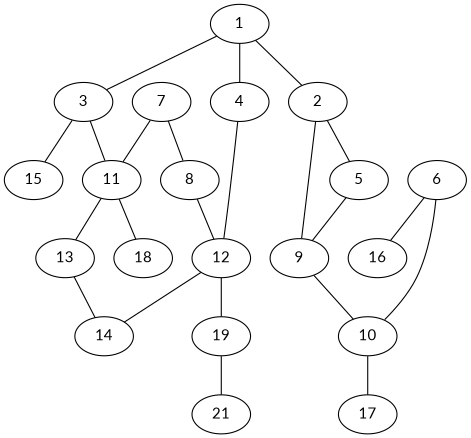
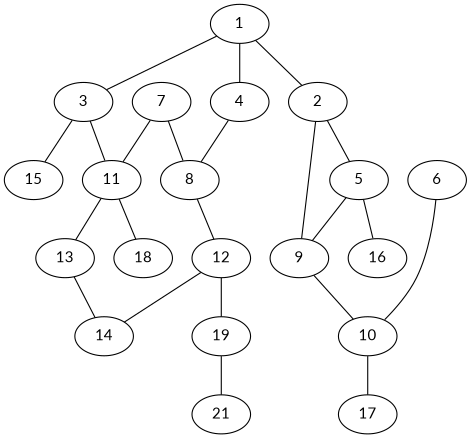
edge "4" -- "12": now "4" -- "8"
edge "6" -- "16": now "5" -- "16"
